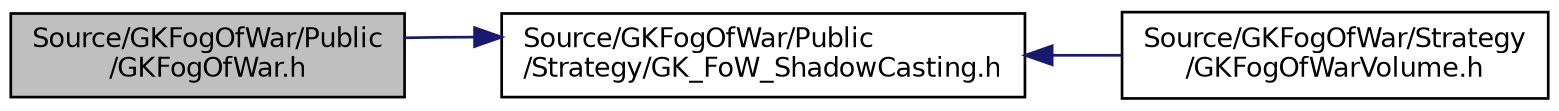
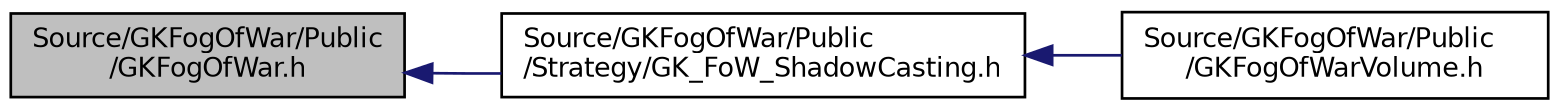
edge "Source/GKFogOfWar/Public /GKFogOfWar.h" -> "Source/GKFogOfWar/Public /Strategy/GK_FoW_ShadowCasting.h": reversed
node "Source/GKFogOfWar/Strategy /GKFogOfWarVolume.h": label "Source/GKFogOfWar/Strategy /GKFogOfWarVolume.h" -> "Source/GKFogOfWar/Public /GKFogOfWarVolume.h"
